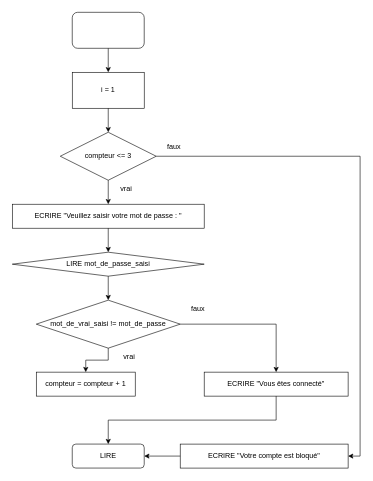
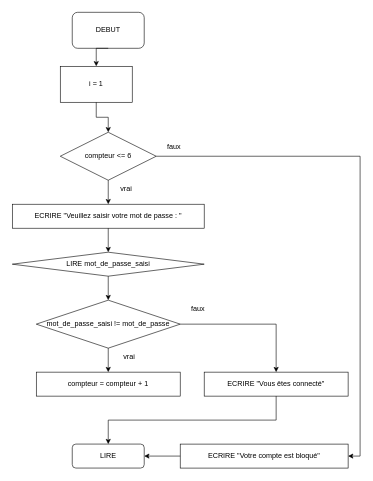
node "DEBUT": added
node "i = 1": moved (108, 90) -> (96, 84)
node "compteur <= 3": label "compteur <= 3" -> "compteur <= 6"
node "mot_de_vrai_saisi != mot_de_passe": label "mot_de_vrai_saisi != mot_de_passe" -> "mot_de_passe_saisi != mot_de_passe"
node "compteur = compteur + 1": size 99x24 -> 144x24
